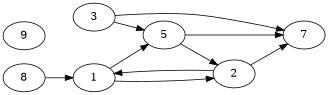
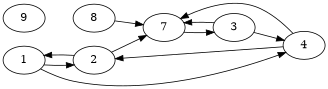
edge "7" -> "3": added
node "5": label "5" -> "4"
edge "8" -> "1": now "8" -> "7"
